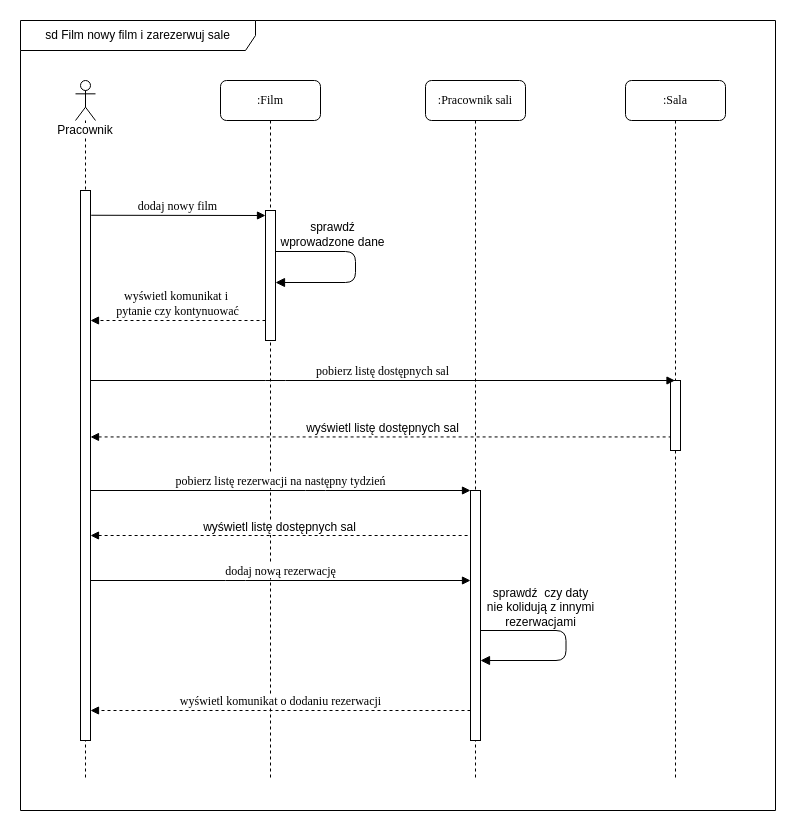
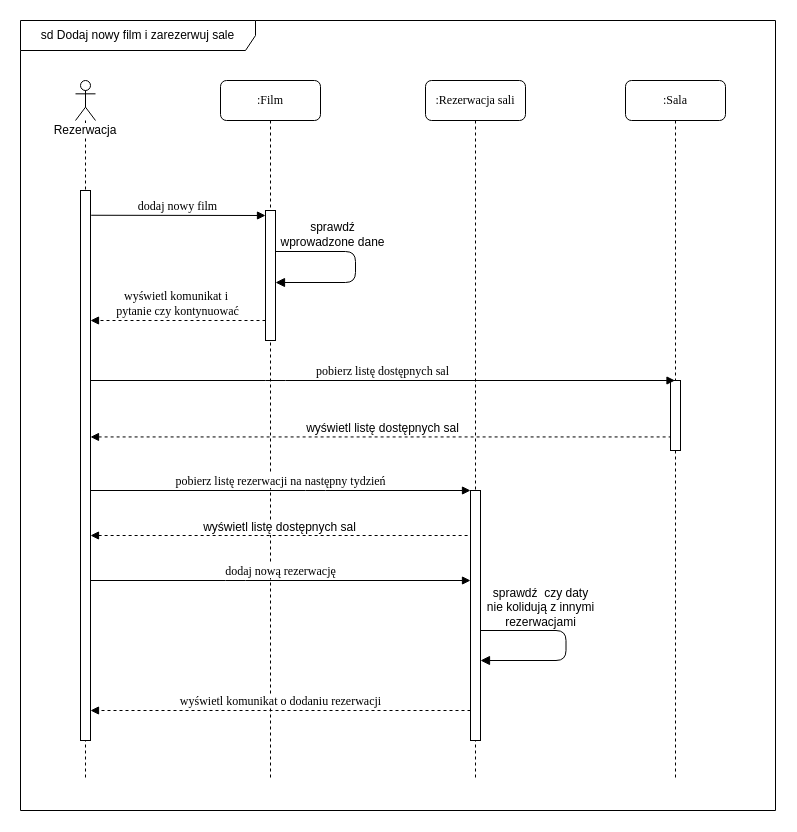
node "sd Film nowy film i zarezerwuj sale": label "sd Film nowy film i zarezerwuj sale" -> "sd Dodaj nowy film i zarezerwuj sale"
node ":Pracownik sali": label ":Pracownik sali" -> ":Rezerwacja sali"
node "Pracownik": label "Pracownik" -> "Rezerwacja"
